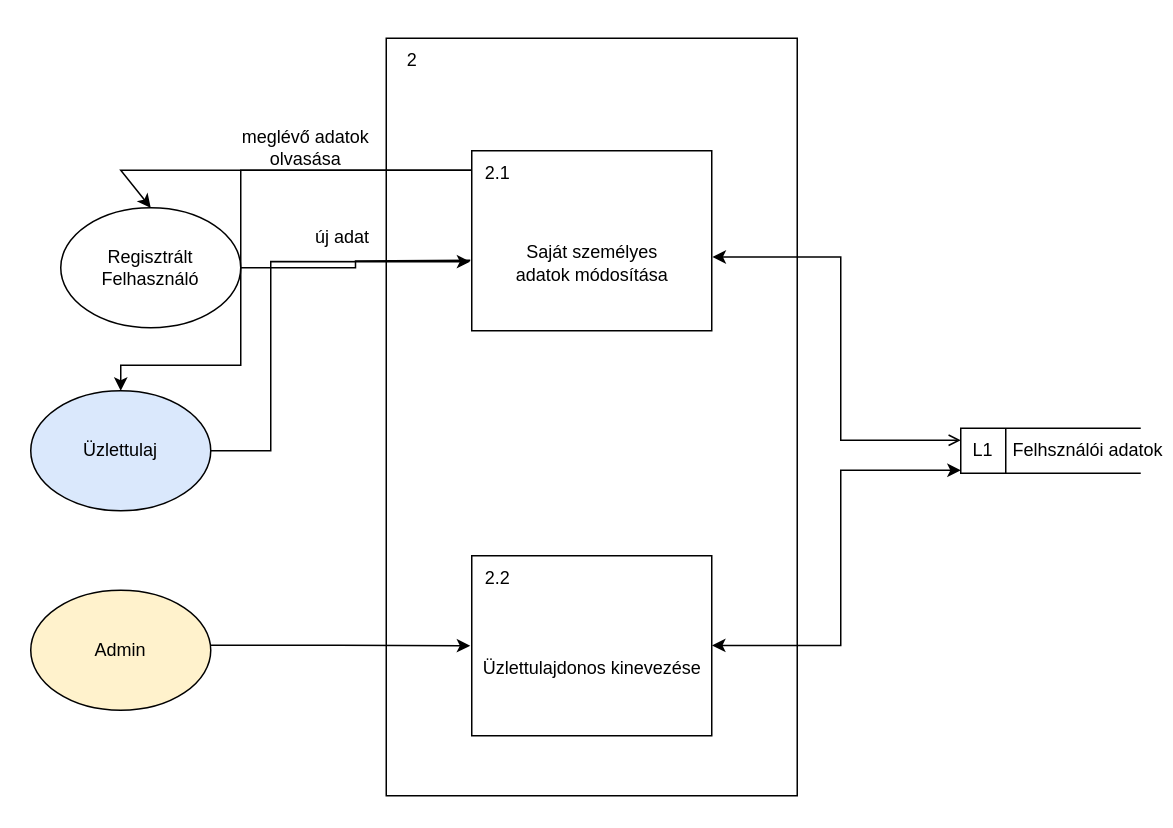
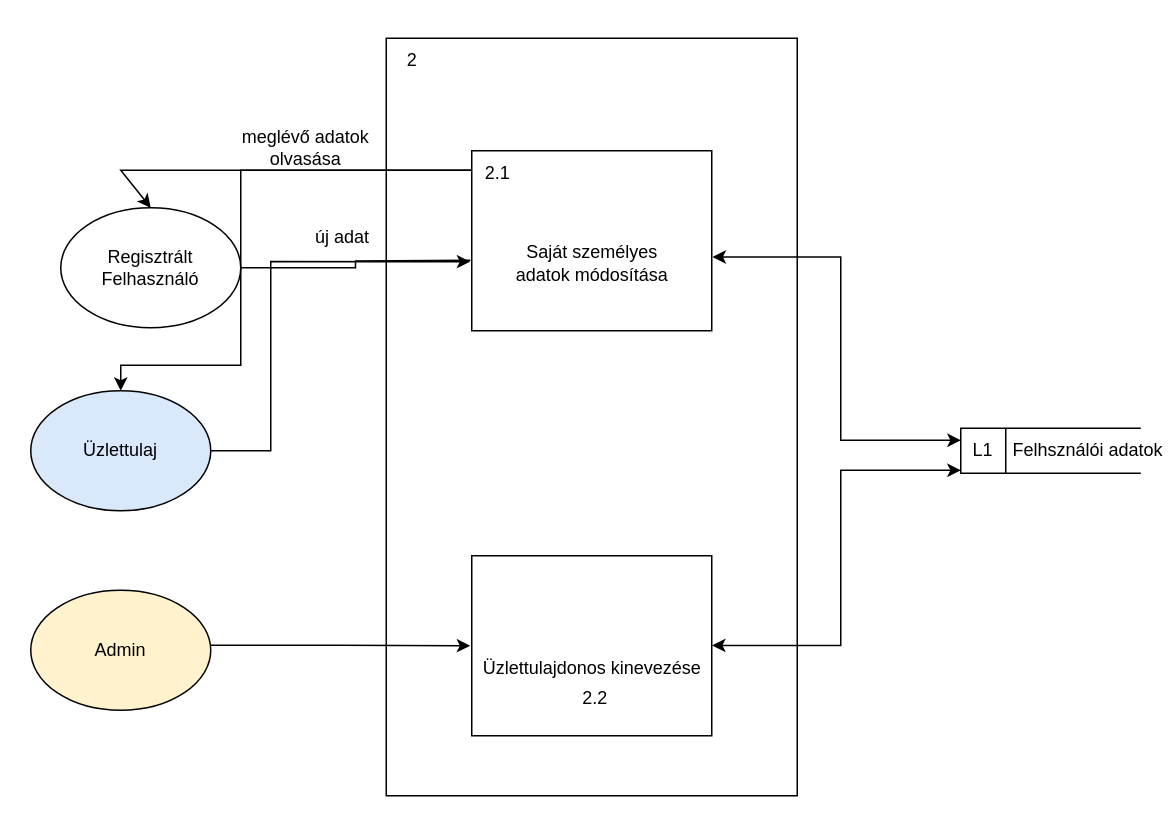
edge "Saját személyes adatok módosítása" -- "Felhsználói adatok": arrowhead open -> classic
node "2.2": moved (498, 578) -> (596, 698)
